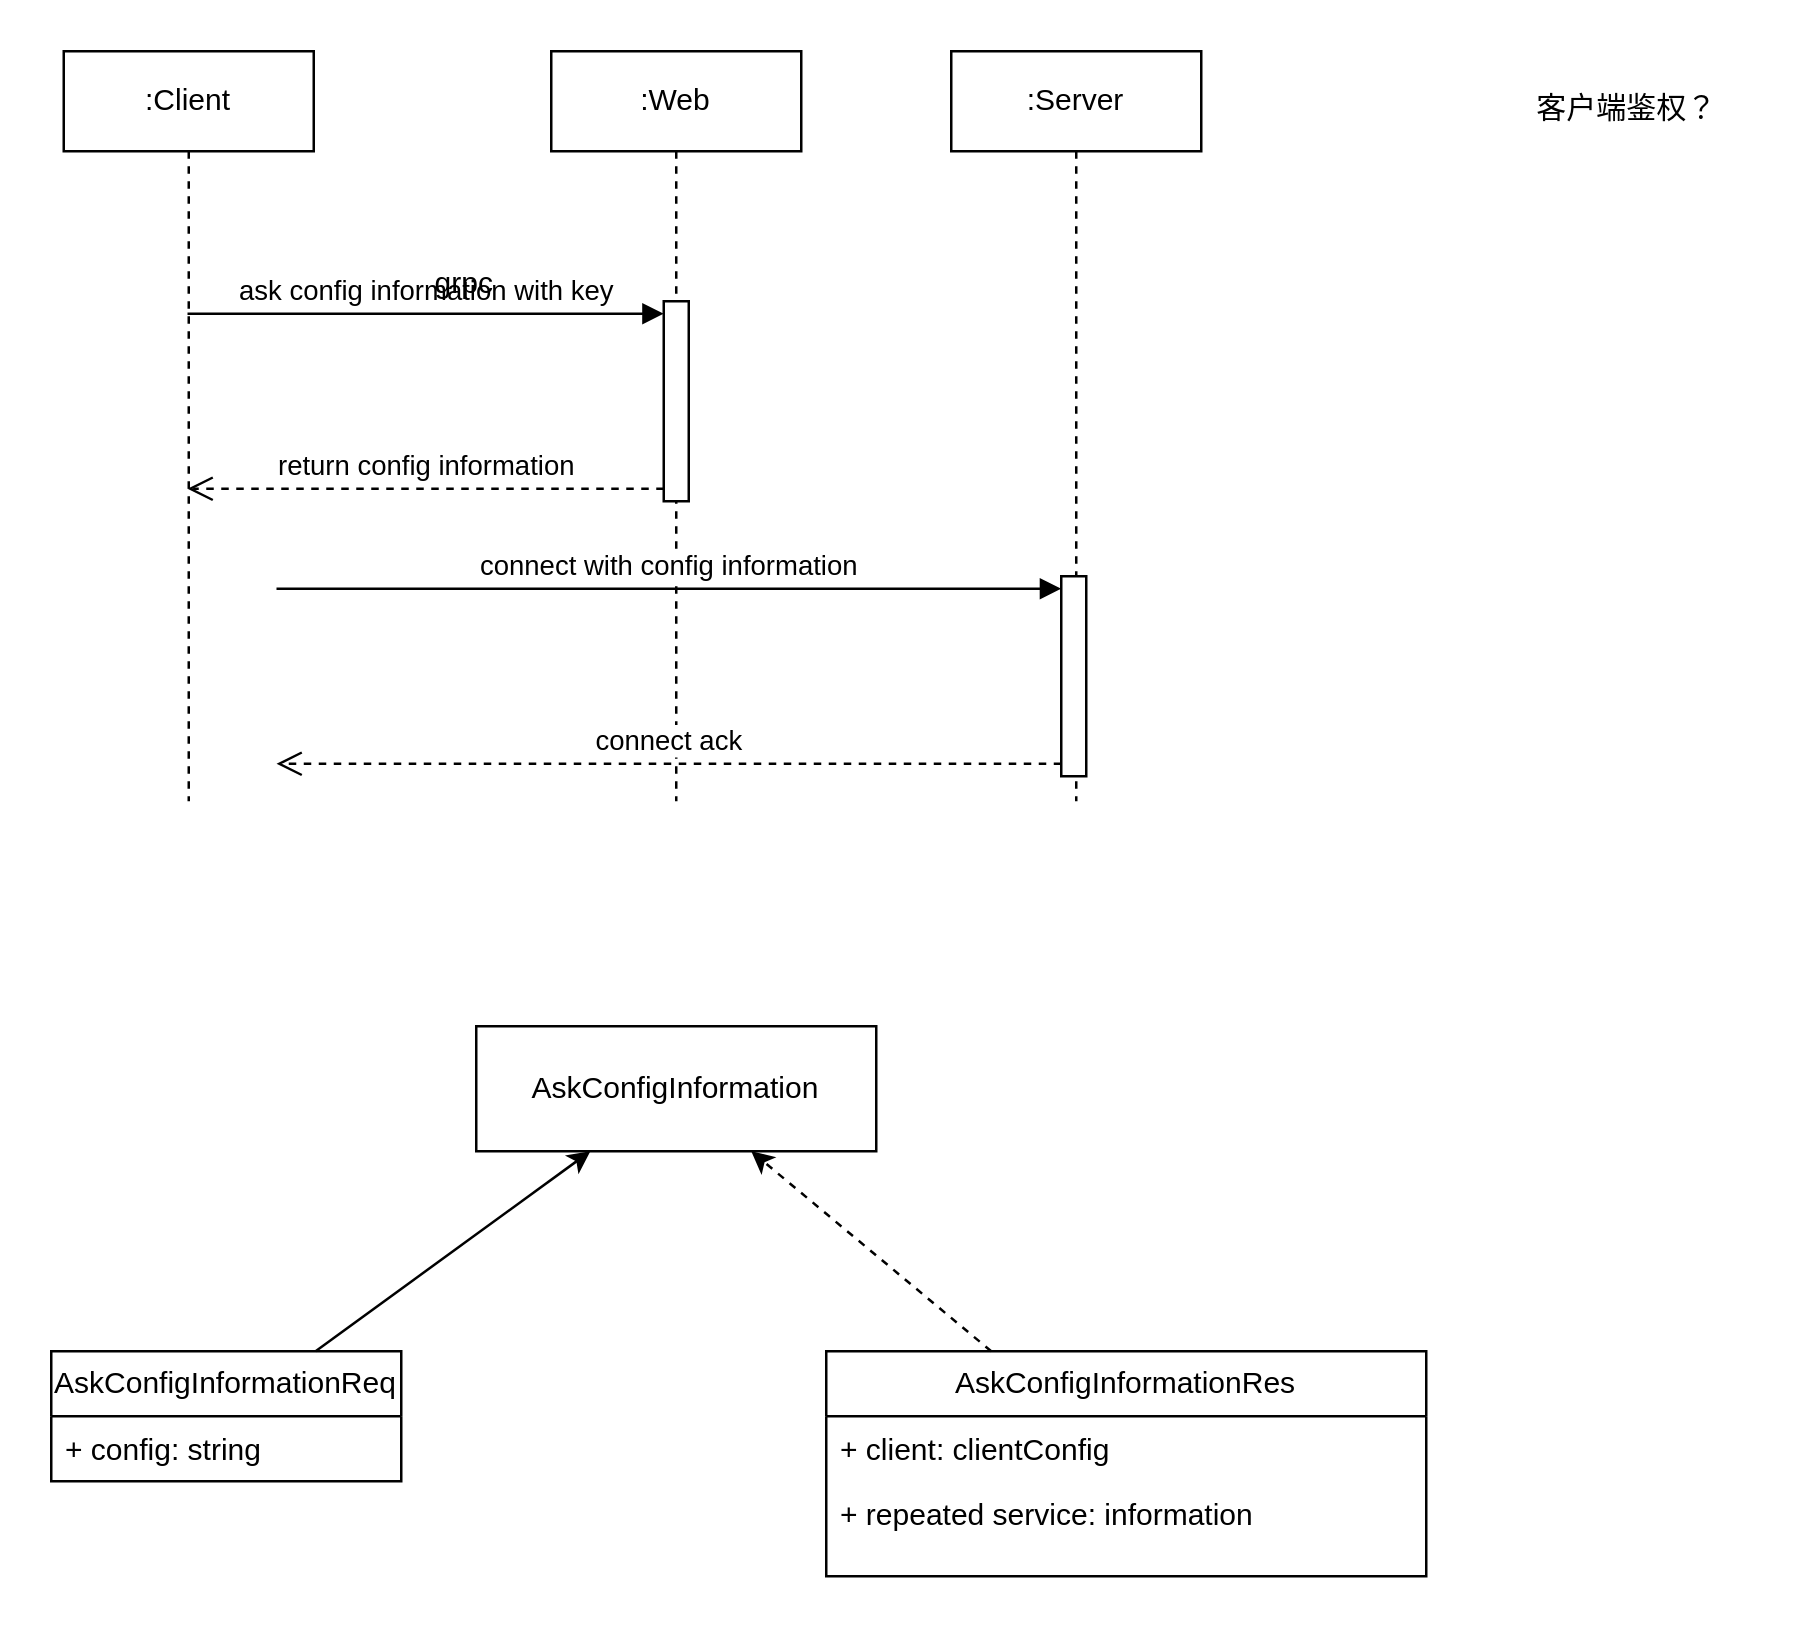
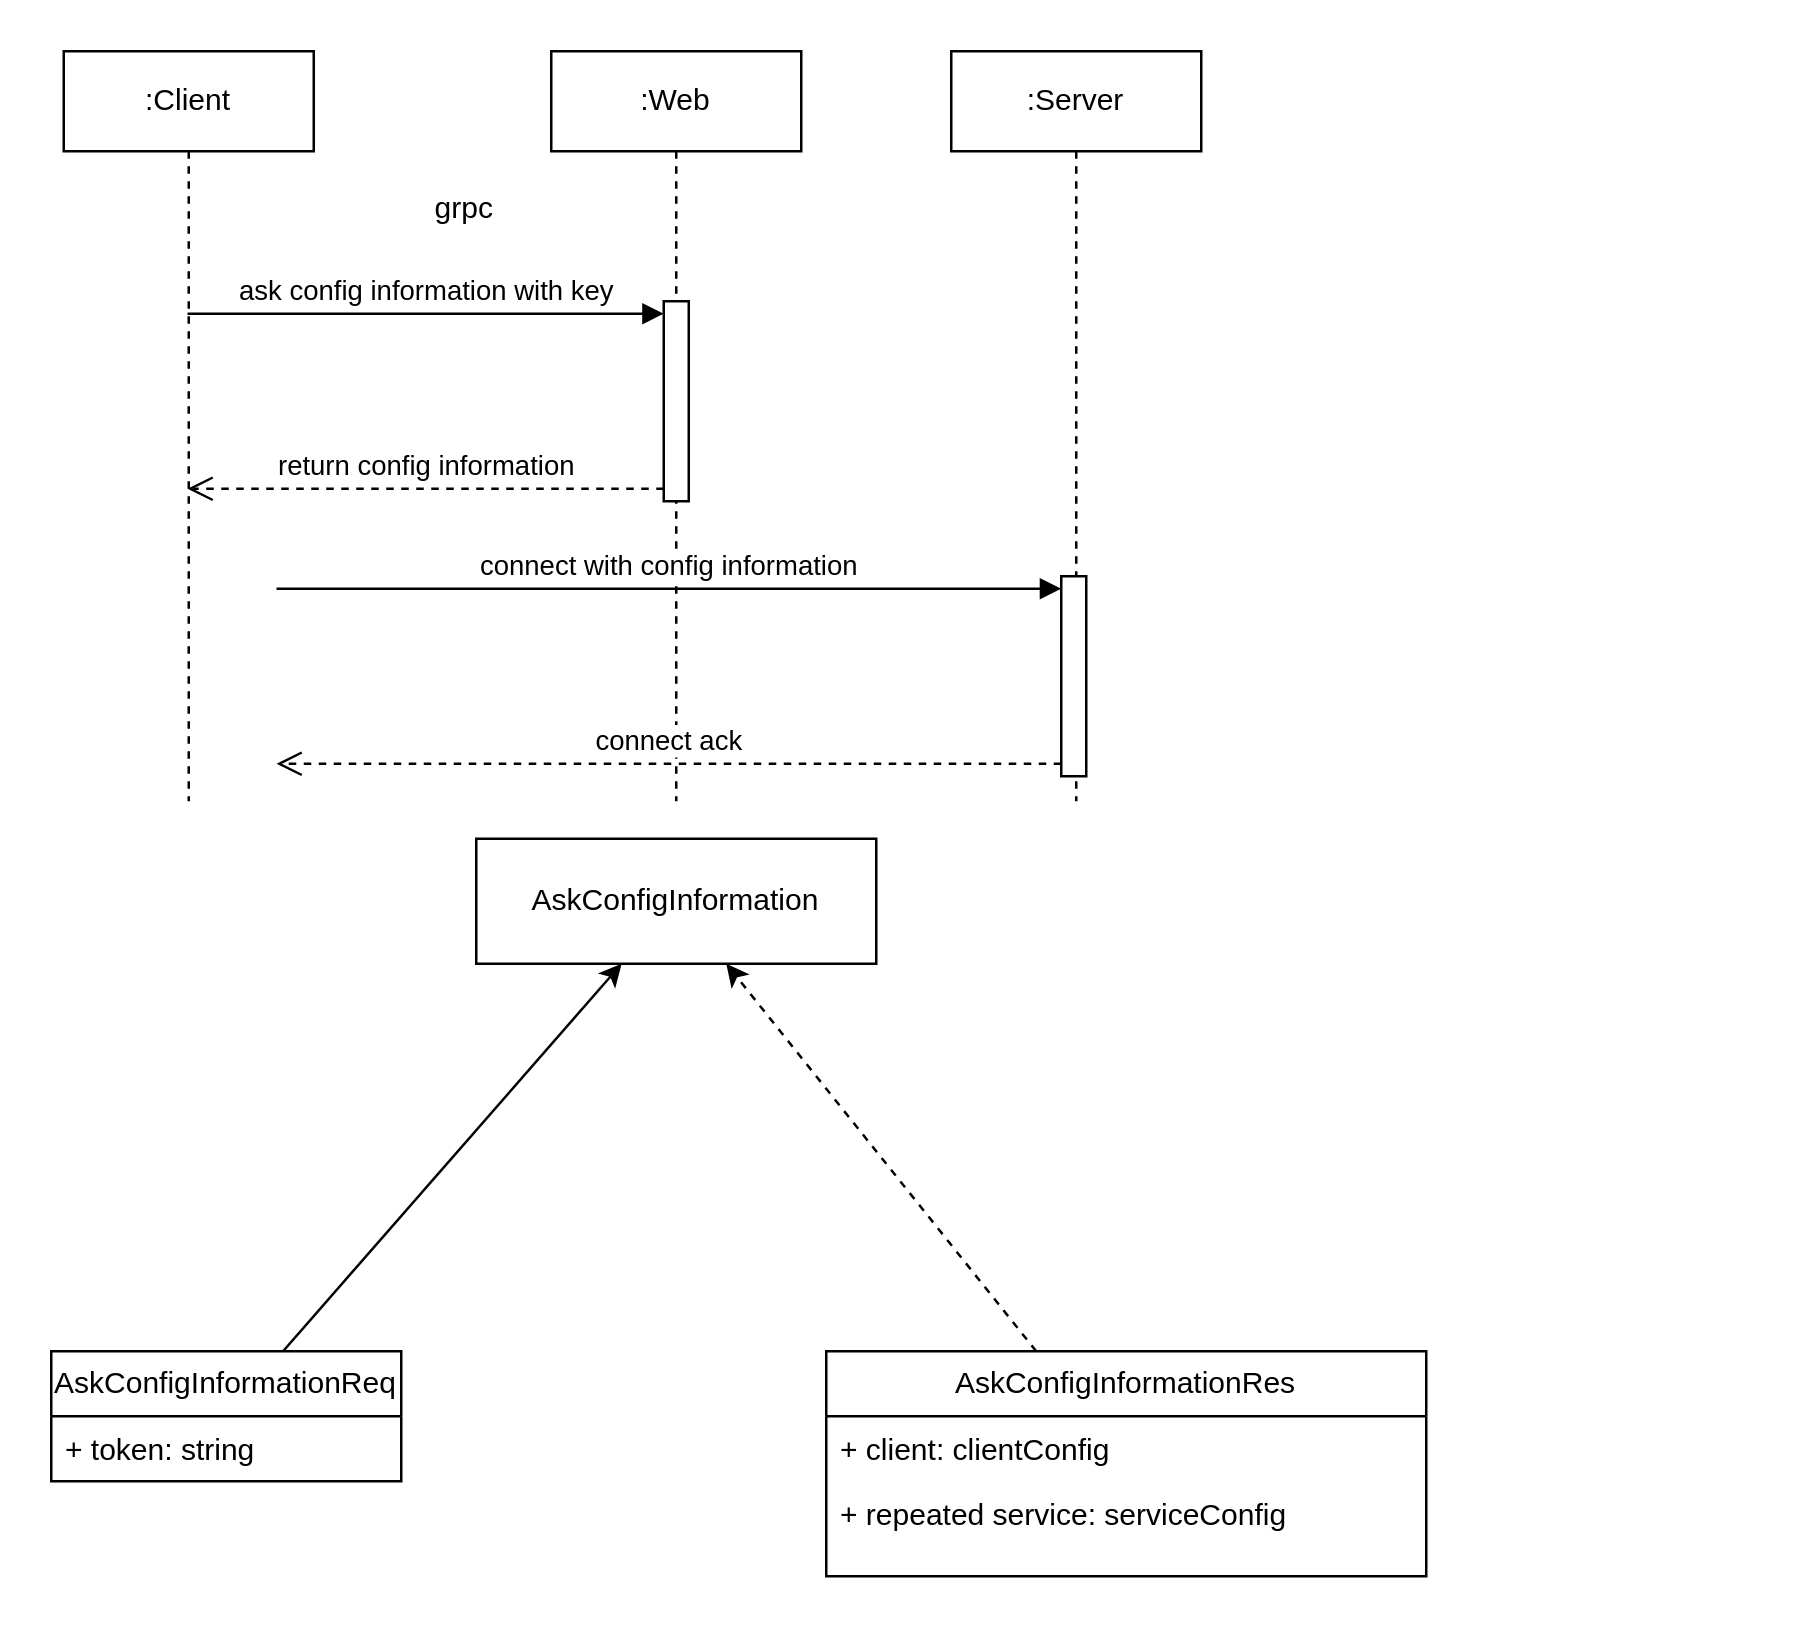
node "客户端鉴权？": removed
node "grpc": moved (464, 284) -> (464, 209)
node "AskConfigInformation": moved (676, 1089) -> (676, 901)
node "+ config: string": label "+ config: string" -> "+ token: string"
node "+ repeated service: information": label "+ repeated service: information" -> "+ repeated service: serviceConfig"
